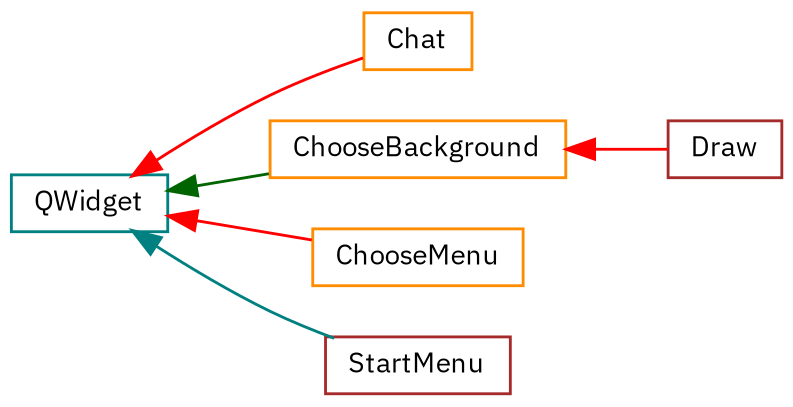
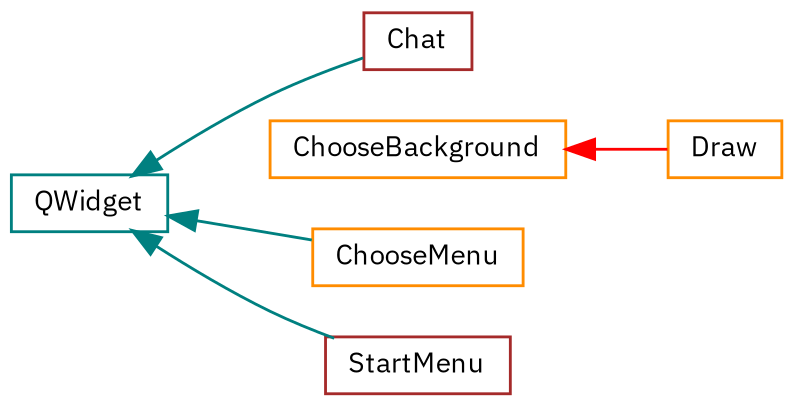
node "Chat": color darkorange -> brown
edge "Chat" -> "QWidget": color red -> teal
node "Draw": color brown -> darkorange
edge "ChooseBackground" -> "QWidget": removed
edge "ChooseMenu" -> "QWidget": color red -> teal
